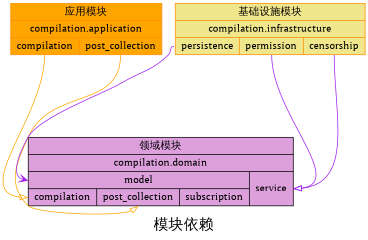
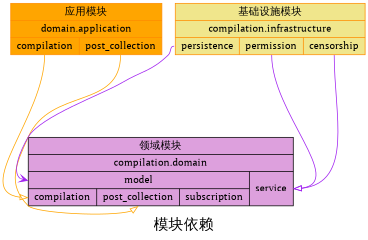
node "应用模块": text "compilation.application" -> "domain.application"
